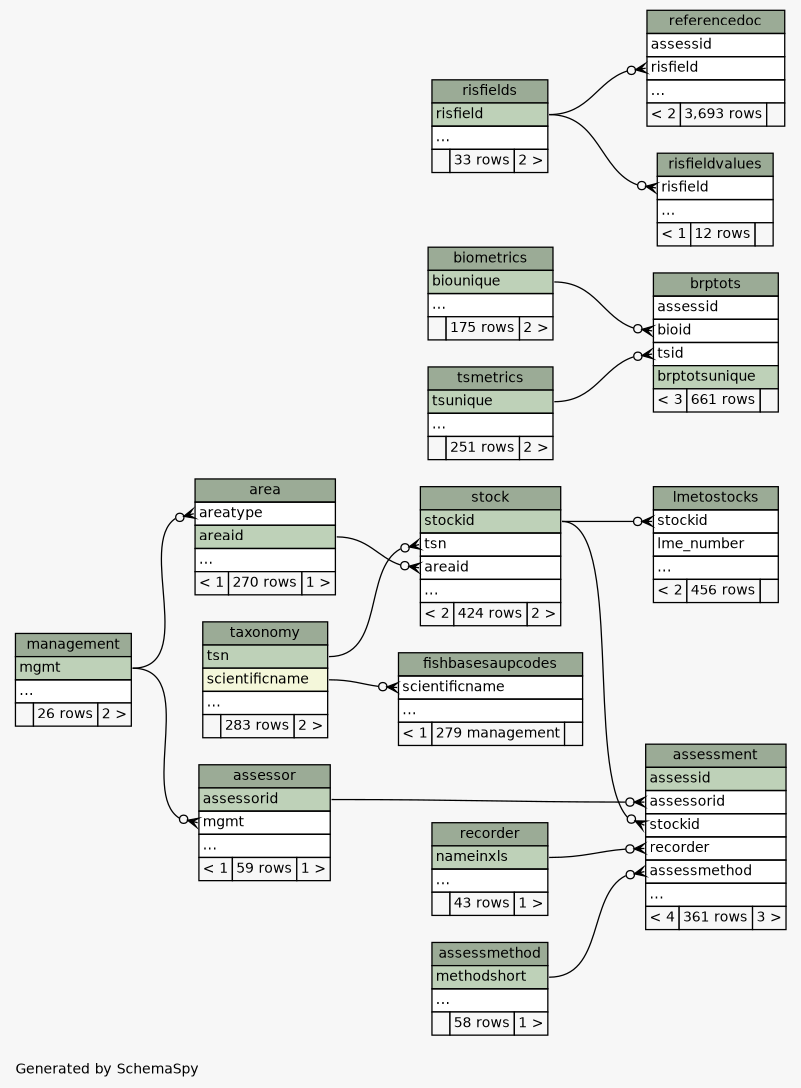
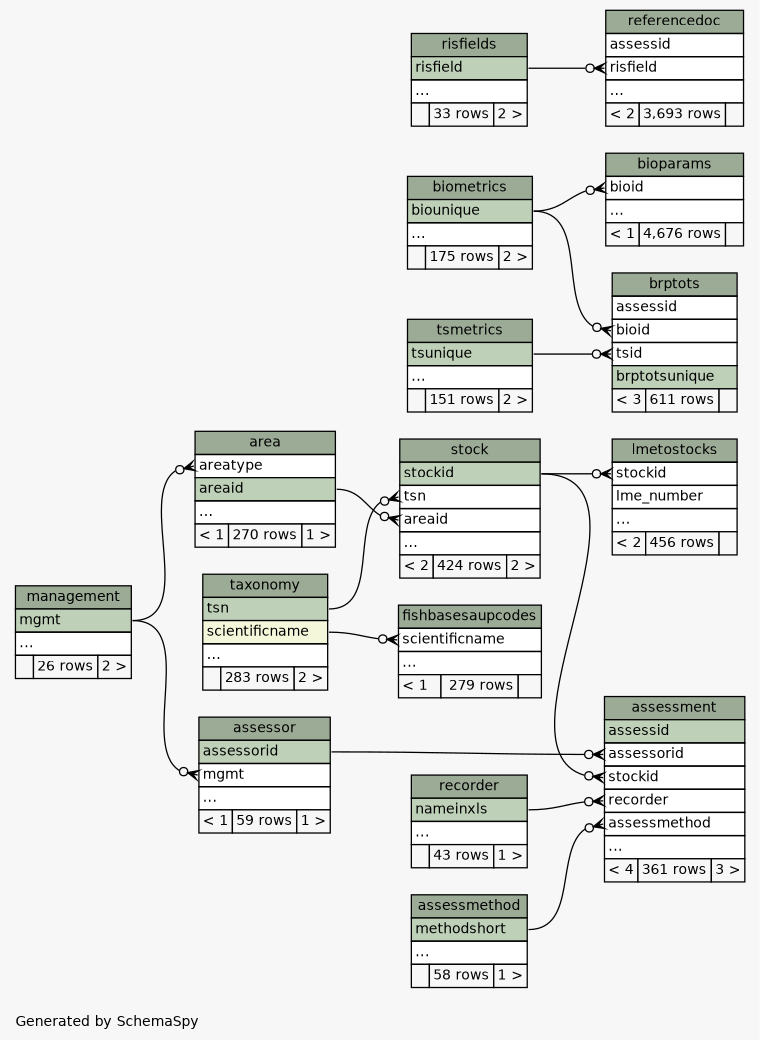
node "bioparams": added
node "risfieldvalues": removed
node "brptots": text "661 rows" -> "611 rows"
node "tsmetrics": text "251 rows" -> "151 rows"
node "fishbasesaupcodes": text "279 management" -> "279 rows"
